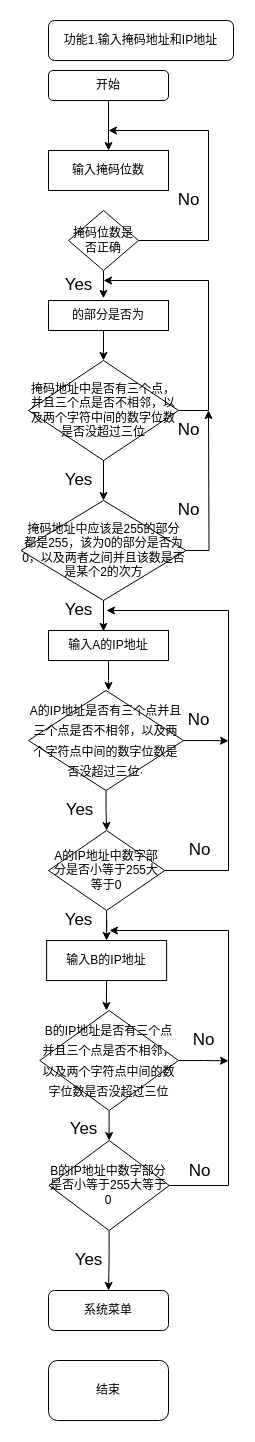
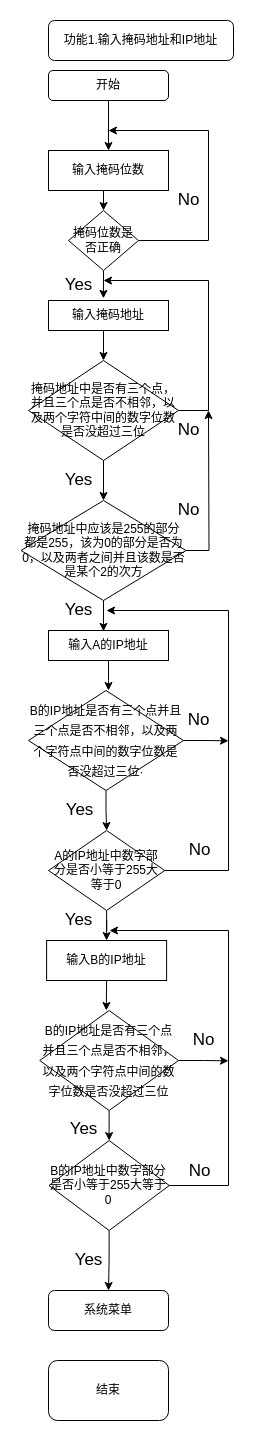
edge "输入掩码位数" -> "掩码位数是否正确": added
node "的部分是否为": label "的部分是否为" -> "输入掩码地址"
node "A的IP地址是否有三个点并且三个点是否不相邻，以及两个字符点中间的数字位数是否没超过三位·": label "A的IP地址是否有三个点并且三个点是否不相邻，以及两个字符点中间的数字位数是否没超过三位·" -> "B的IP地址是否有三个点并且三个点是否不相邻，以及两个字符点中间的数字位数是否没超过三位·"
